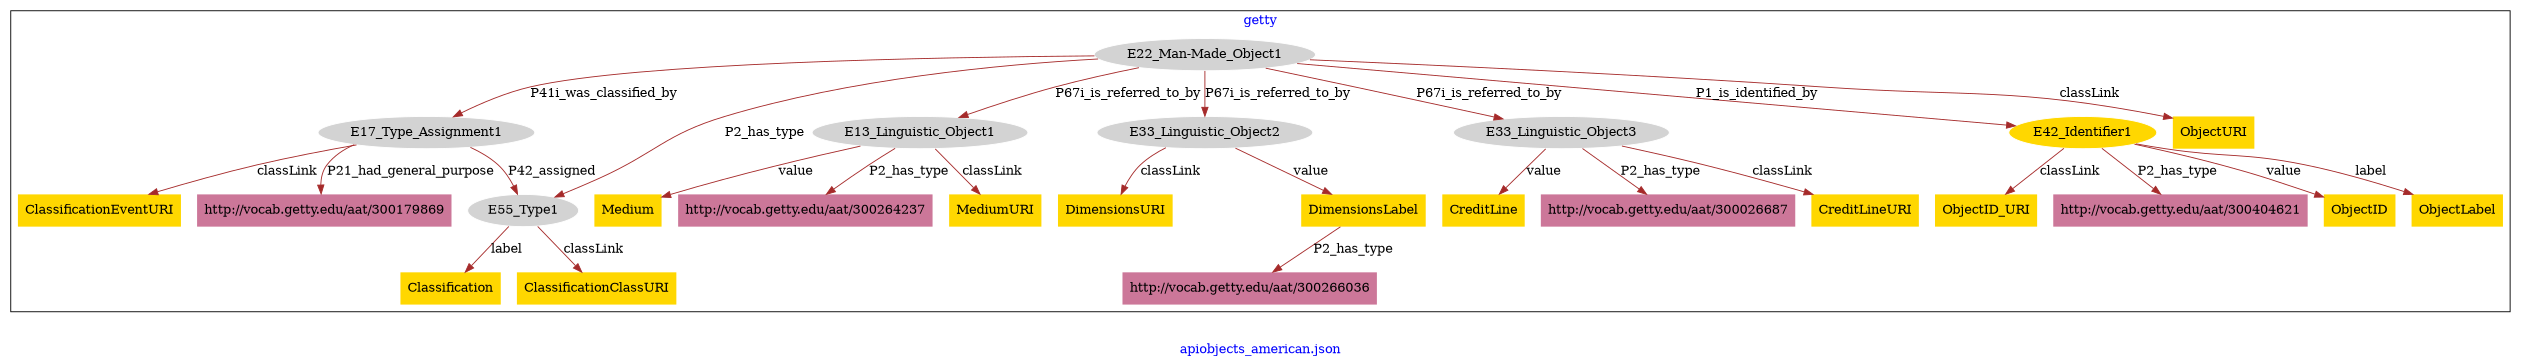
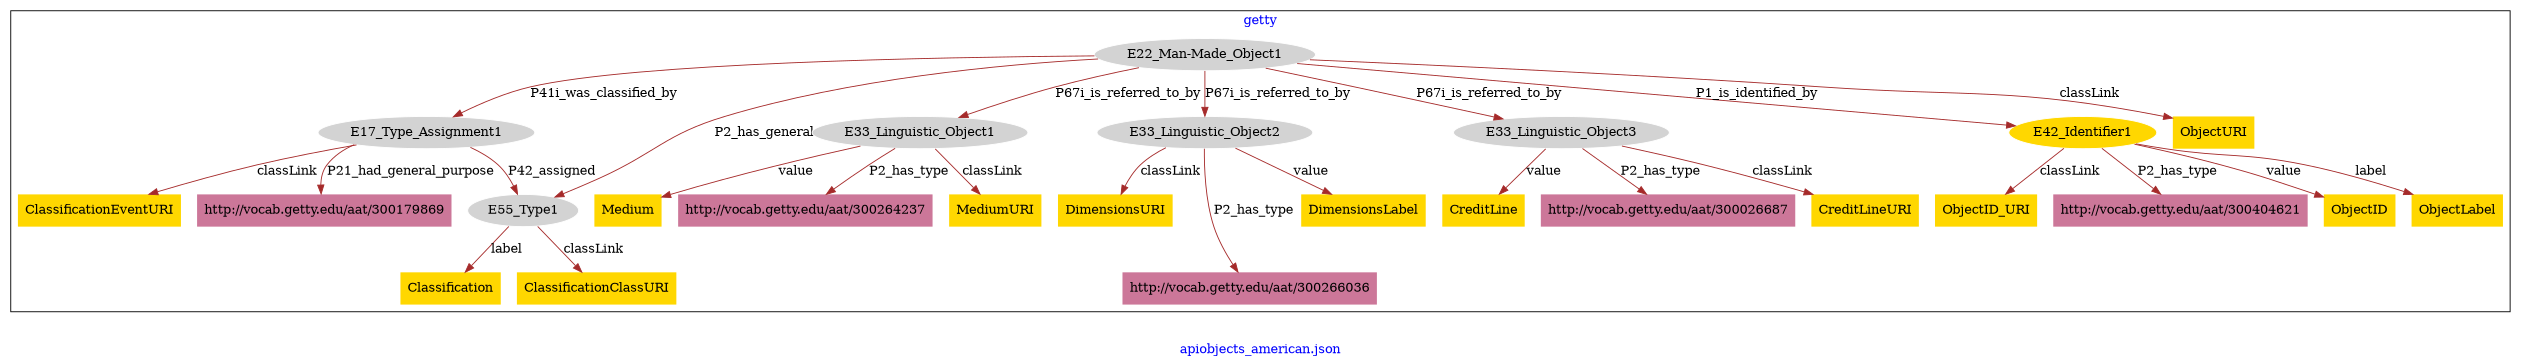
edge "E22_Man-Made_Object1" -> "E55_Type1": label "P2_has_type" -> "P2_has_general"
node "E13_Linguistic_Object1": label "E13_Linguistic_Object1" -> "E33_Linguistic_Object1"
edge "DimensionsLabel" -> "http://vocab.getty.edu/aat/300266036": now "E33_Linguistic_Object2" -> "http://vocab.getty.edu/aat/300266036"
